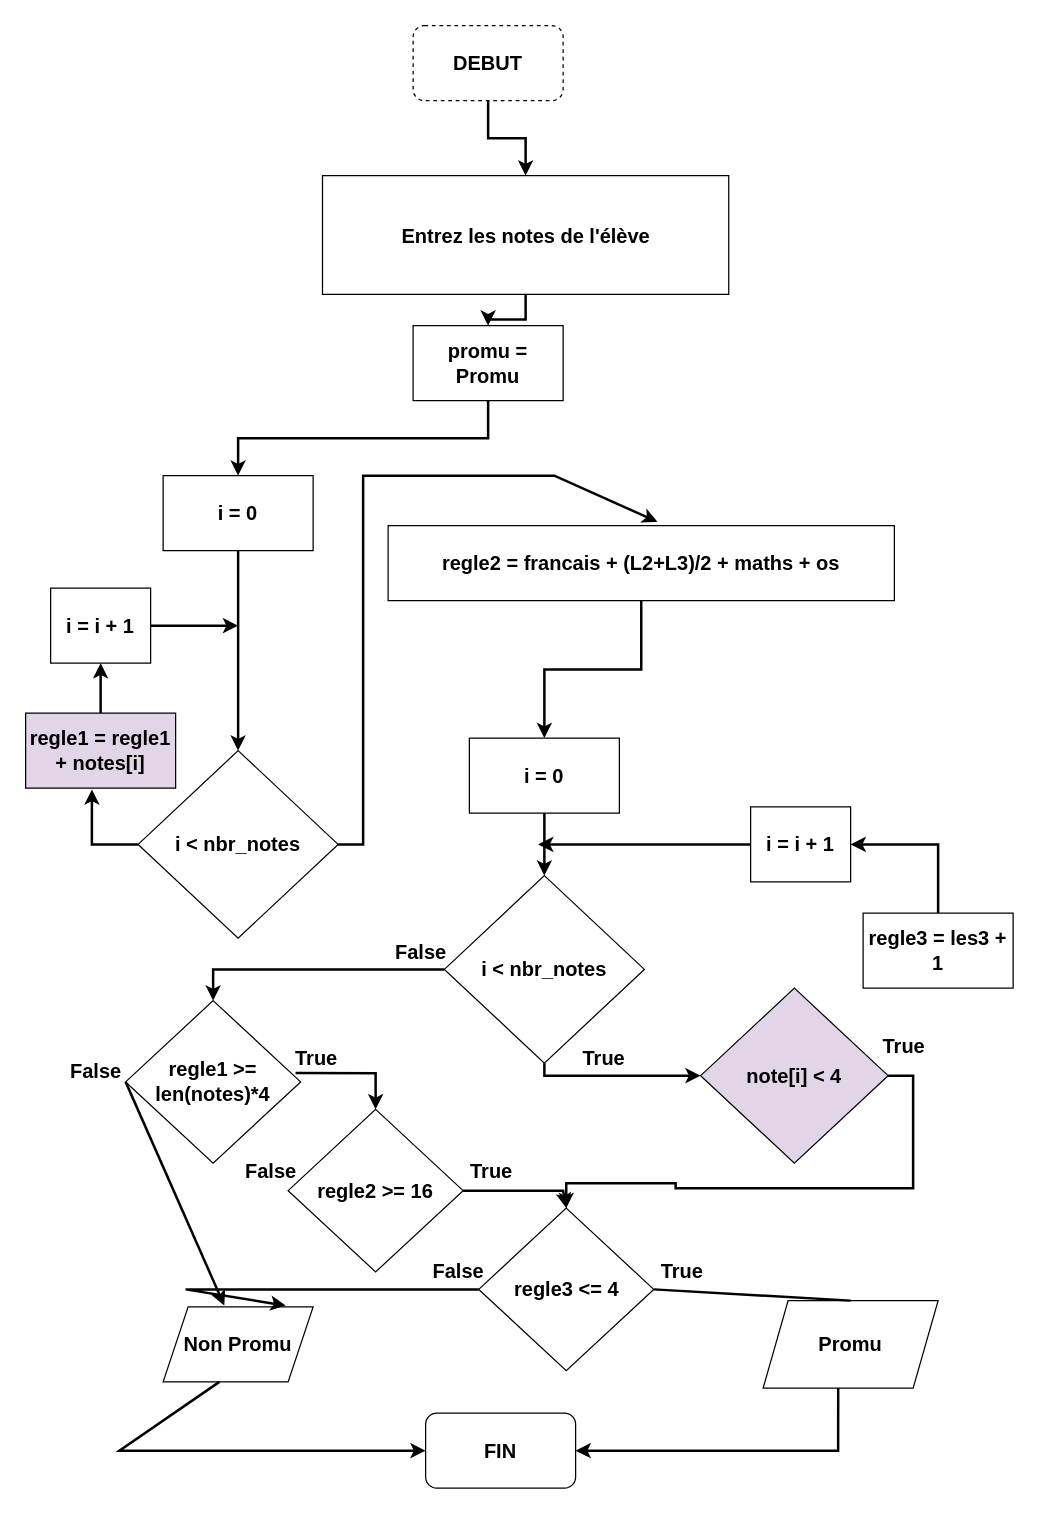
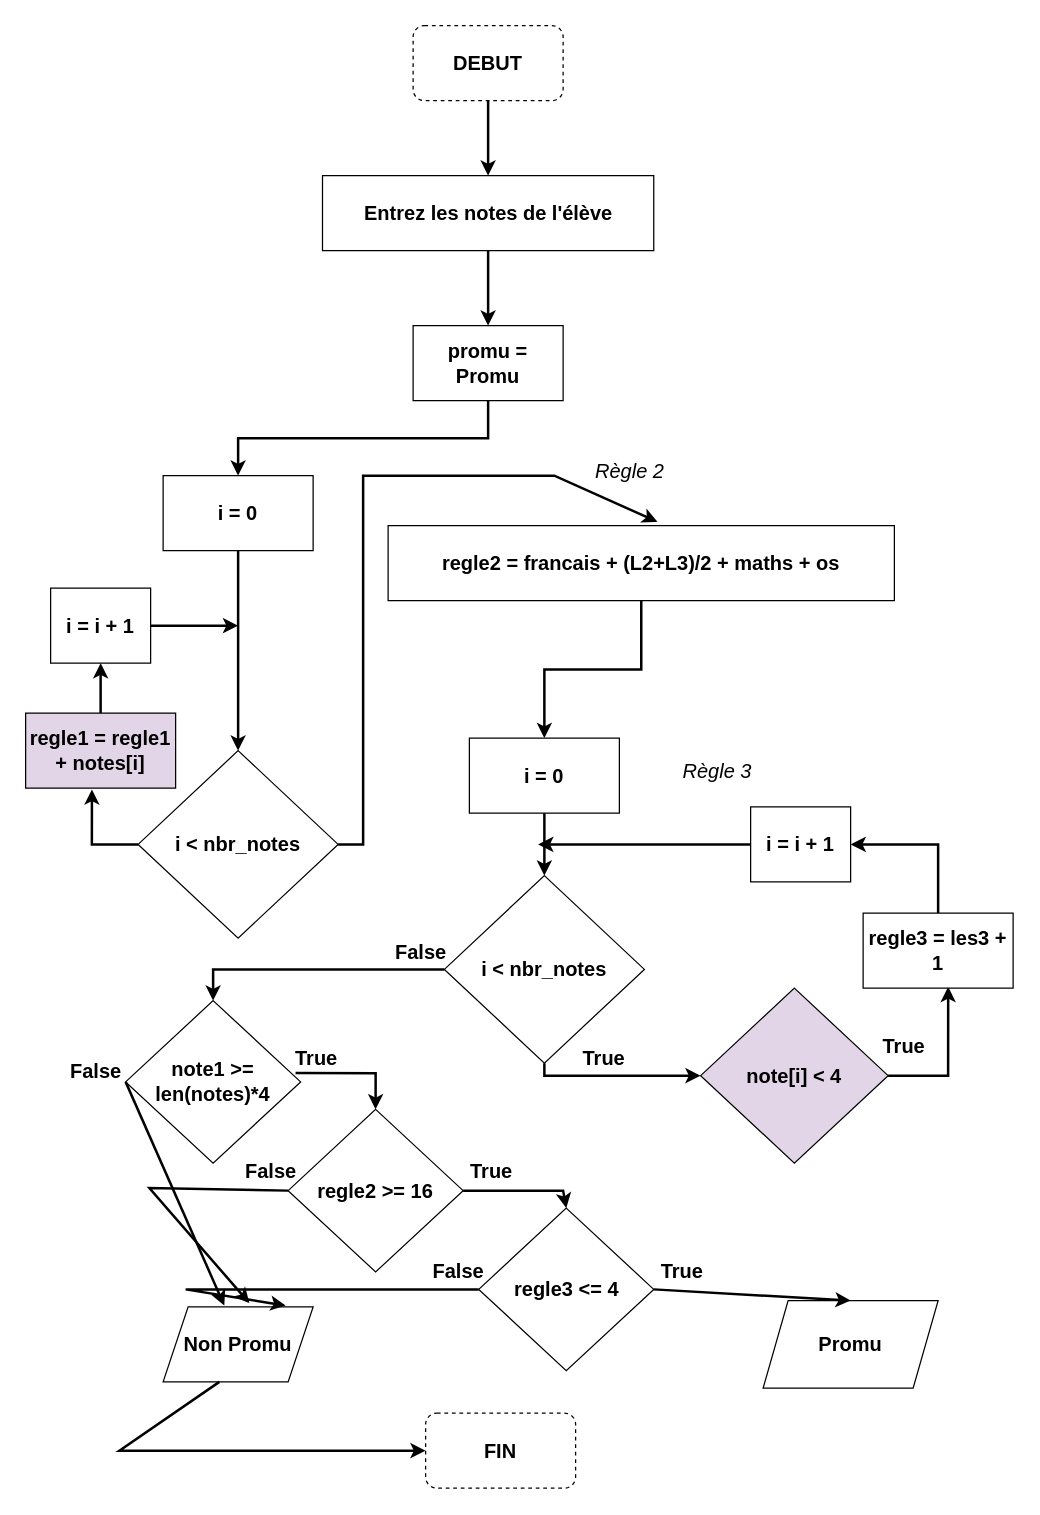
node "Entrez les notes de l'élève": size 406x119 -> 331x75
node "Règle 2": added
node "Règle 3": added
node "regle1 >= len(notes)*4": label "regle1 >= len(notes)*4" -> "note1 >= len(notes)*4"
edge "note[i] < 4" -> "regle3 <= 4": now "note[i] < 4" -> "regle3 = les3 + 1"
edge "regle2 >= 16" -> "Non Promu": added
edge "regle3 <= 4" -- "Promu": arrowhead none -> classic
node "FIN": style solid -> dashed
edge "Promu" -> "FIN": removed
